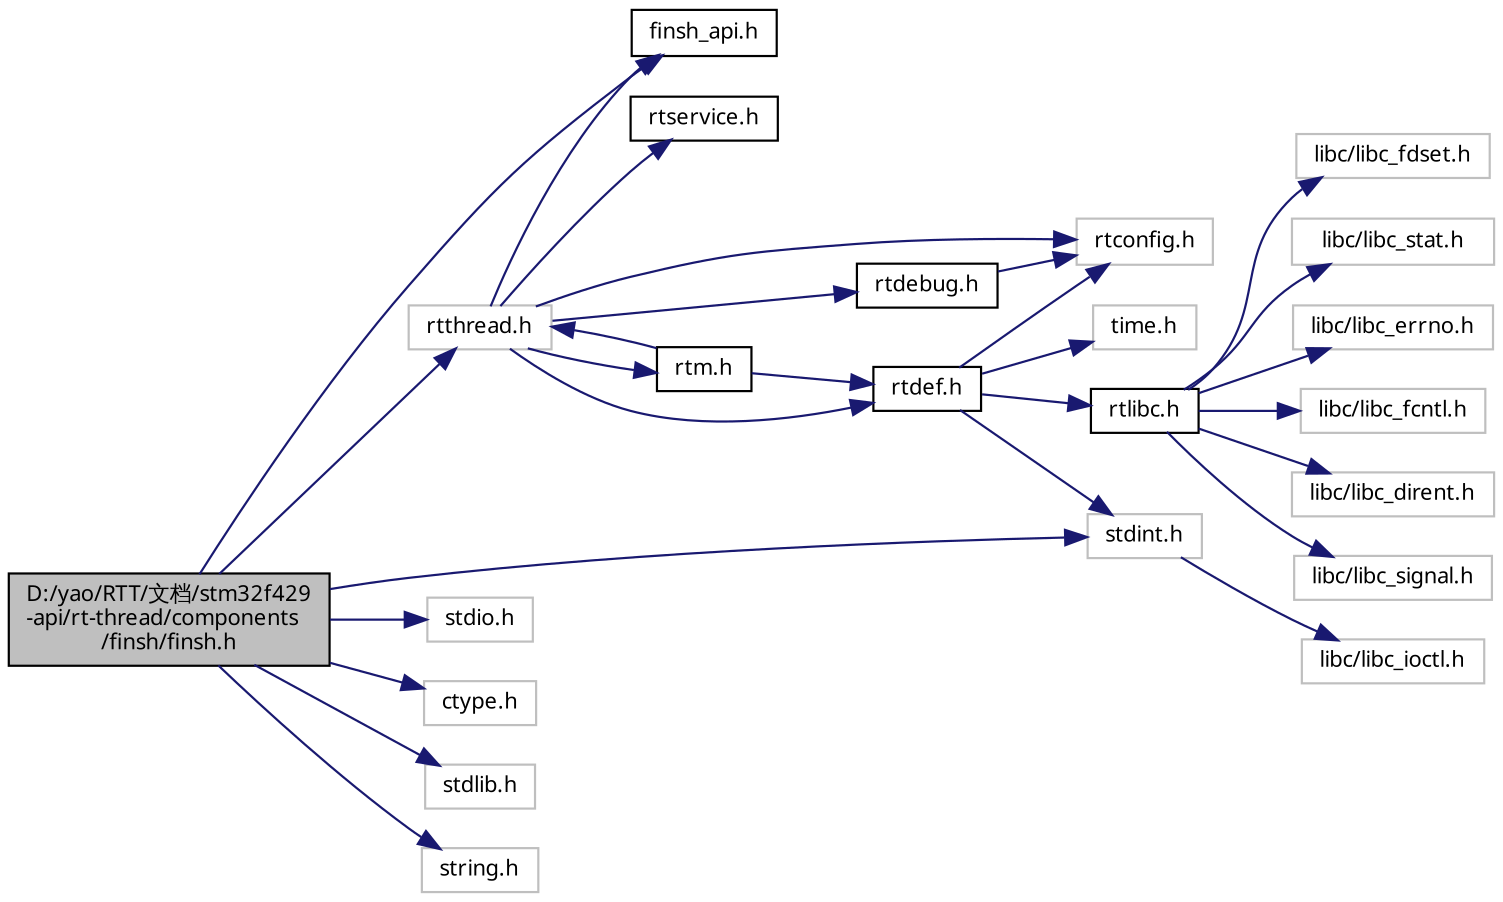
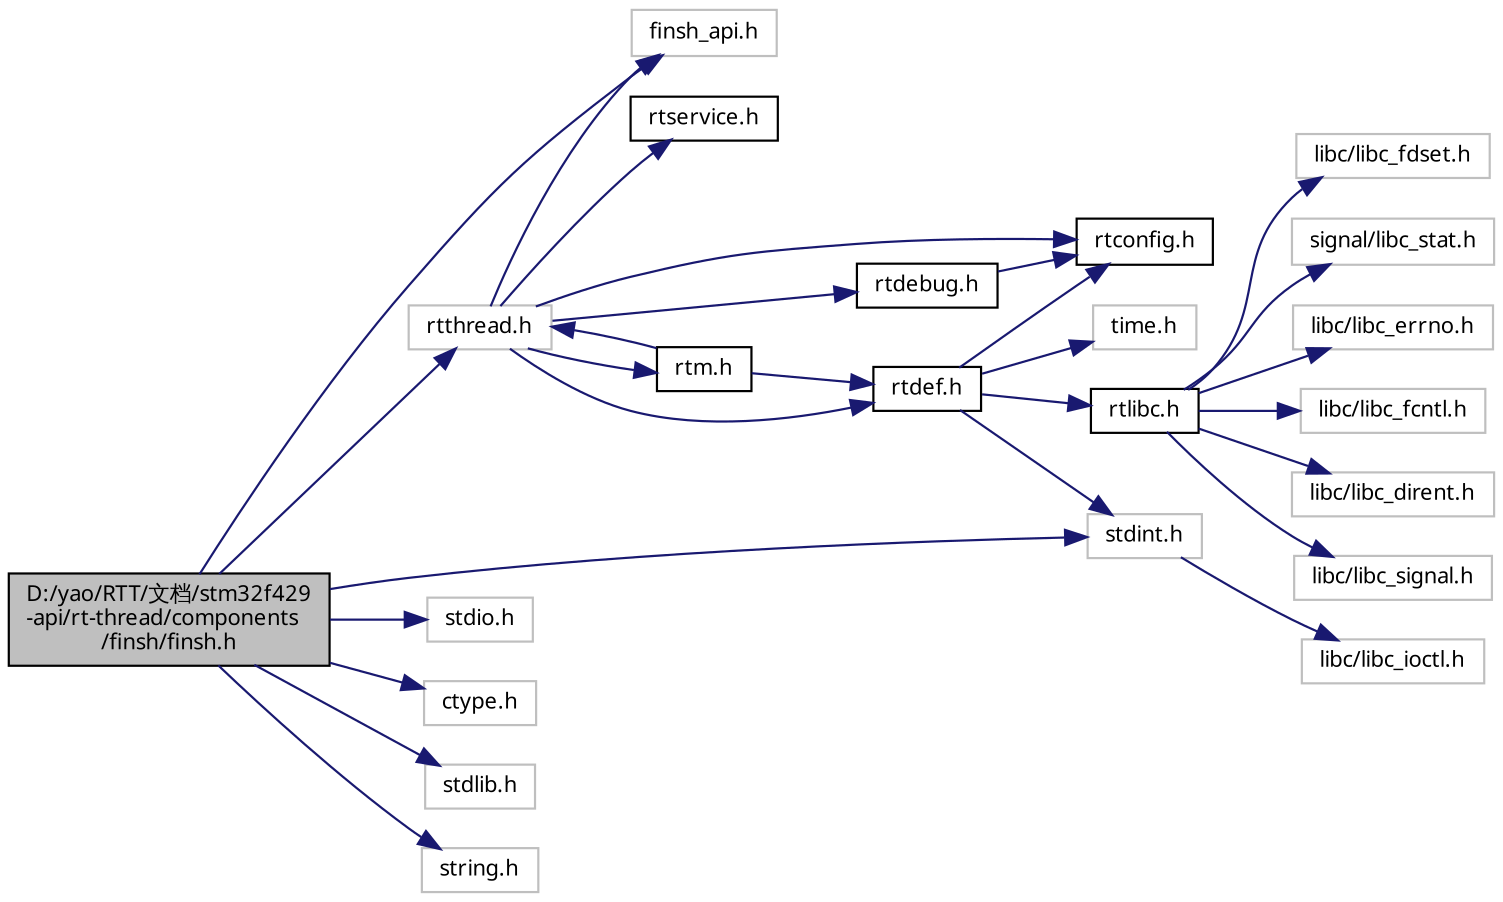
node "finsh_api.h": color black -> grey75
node "rtconfig.h": color grey75 -> black
node "libc/libc_stat.h": label "libc/libc_stat.h" -> "signal/libc_stat.h"
